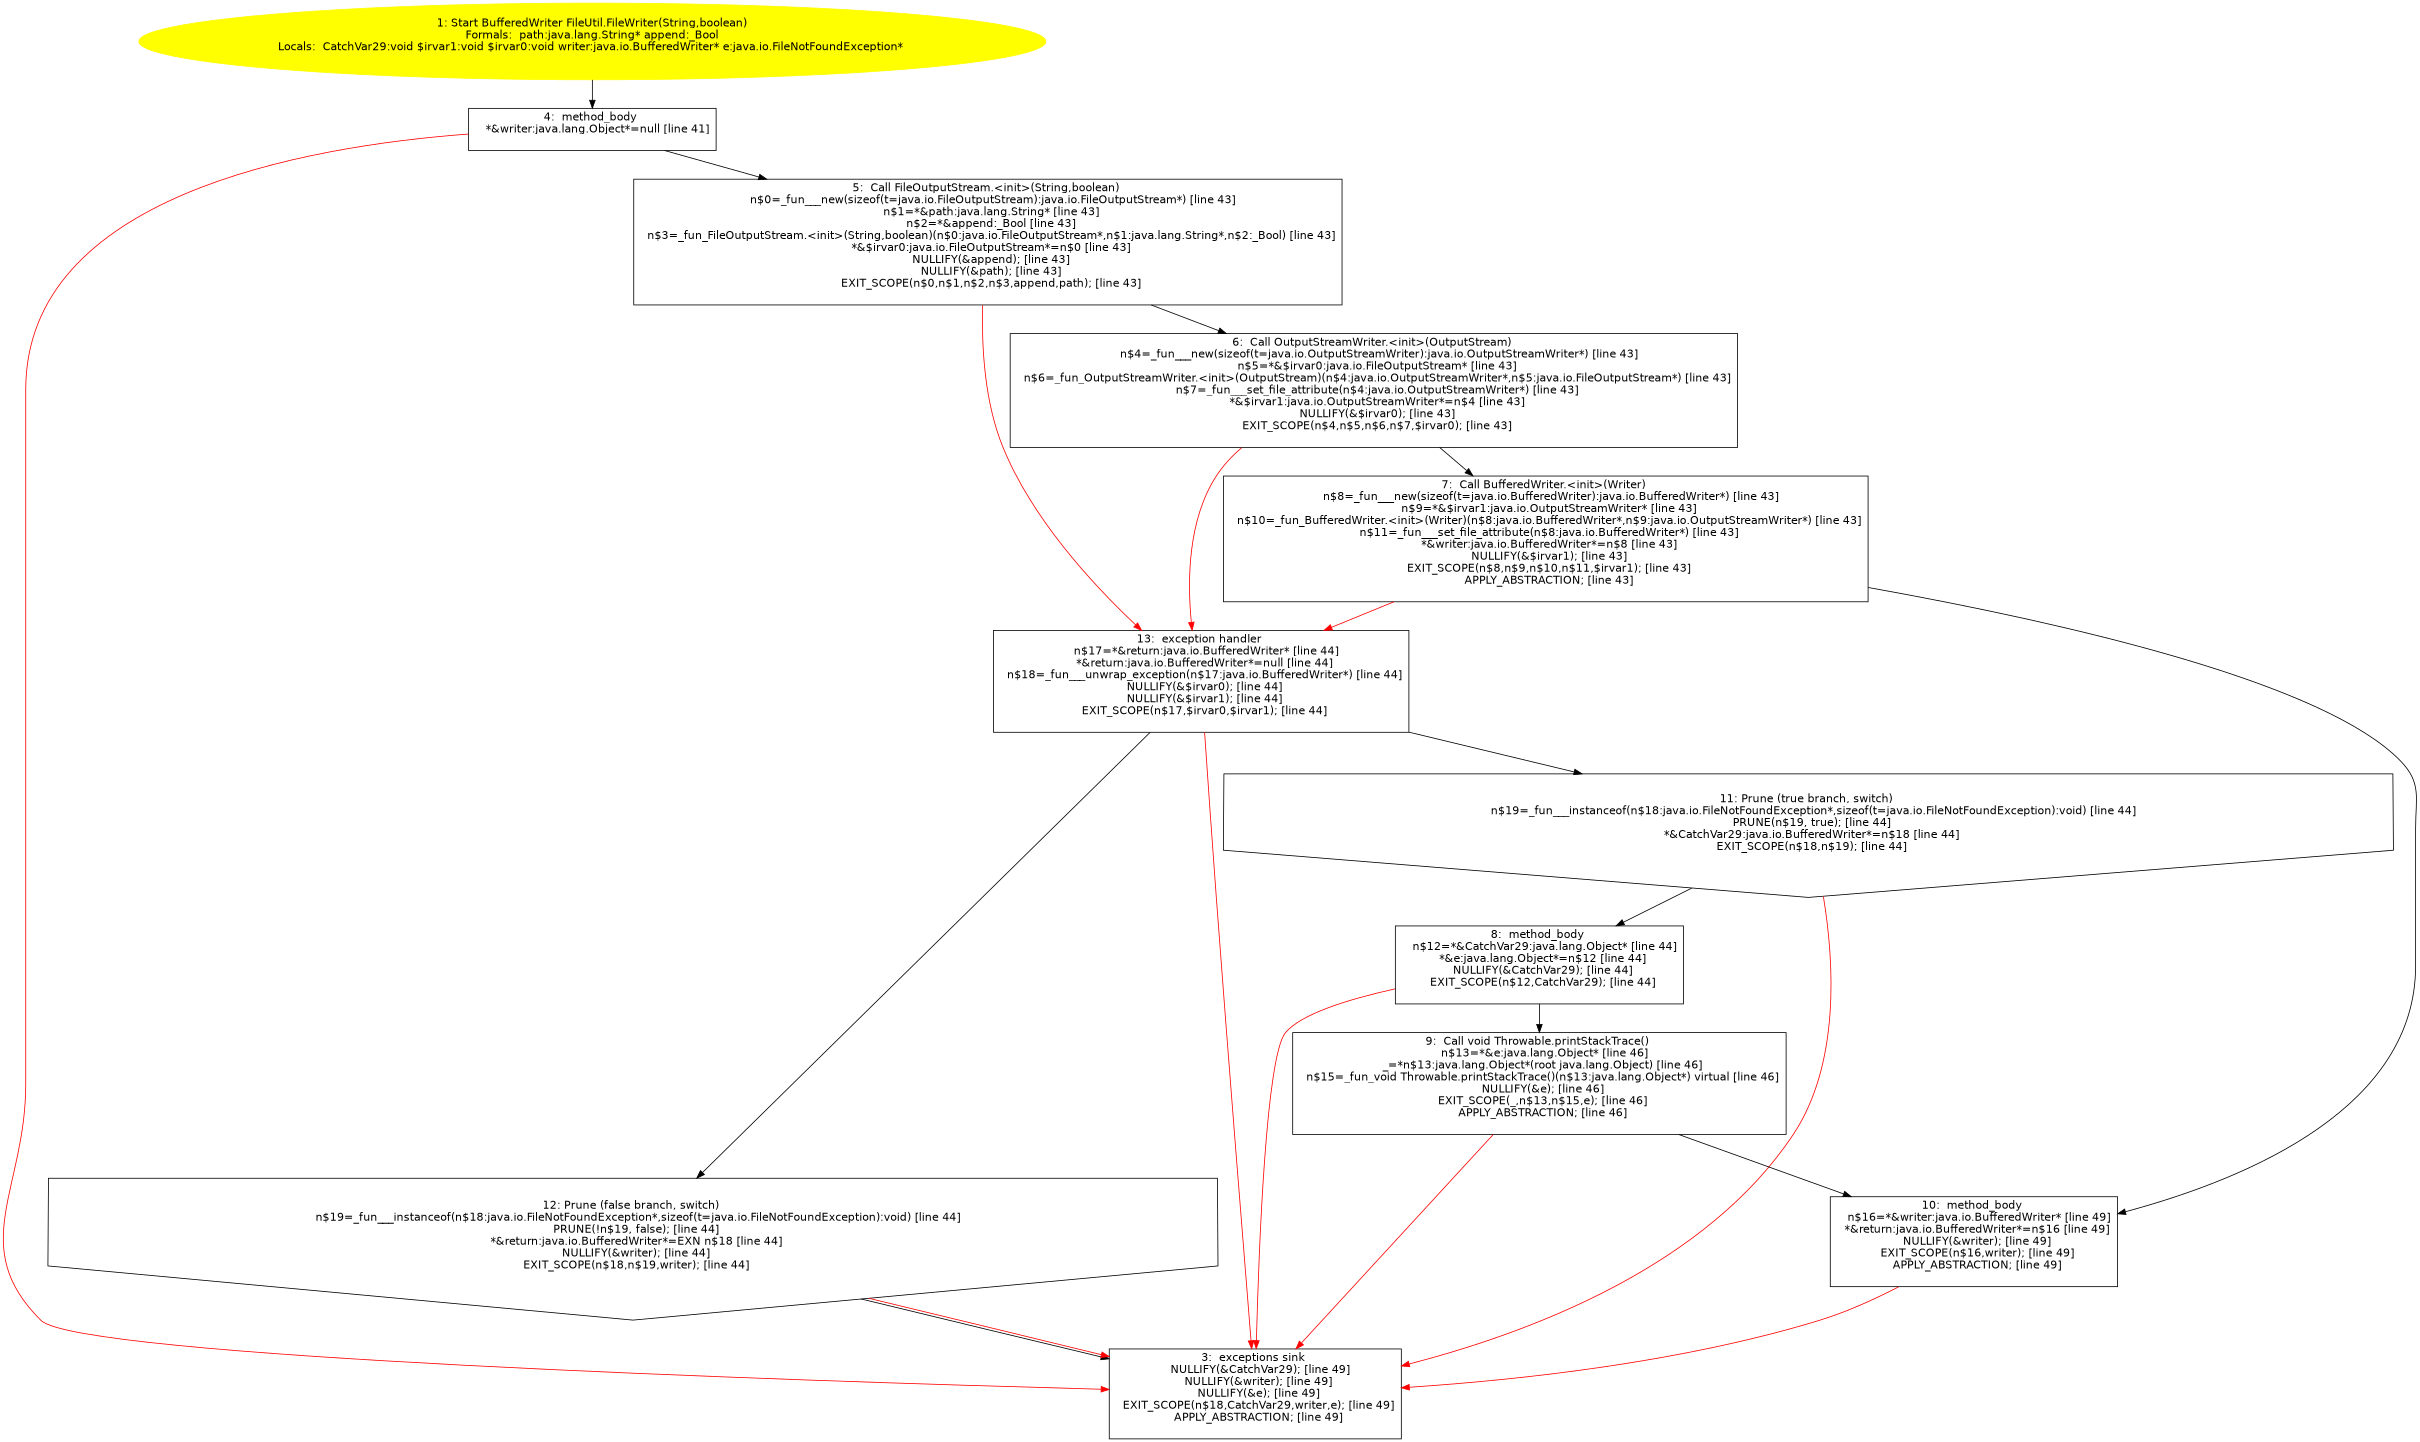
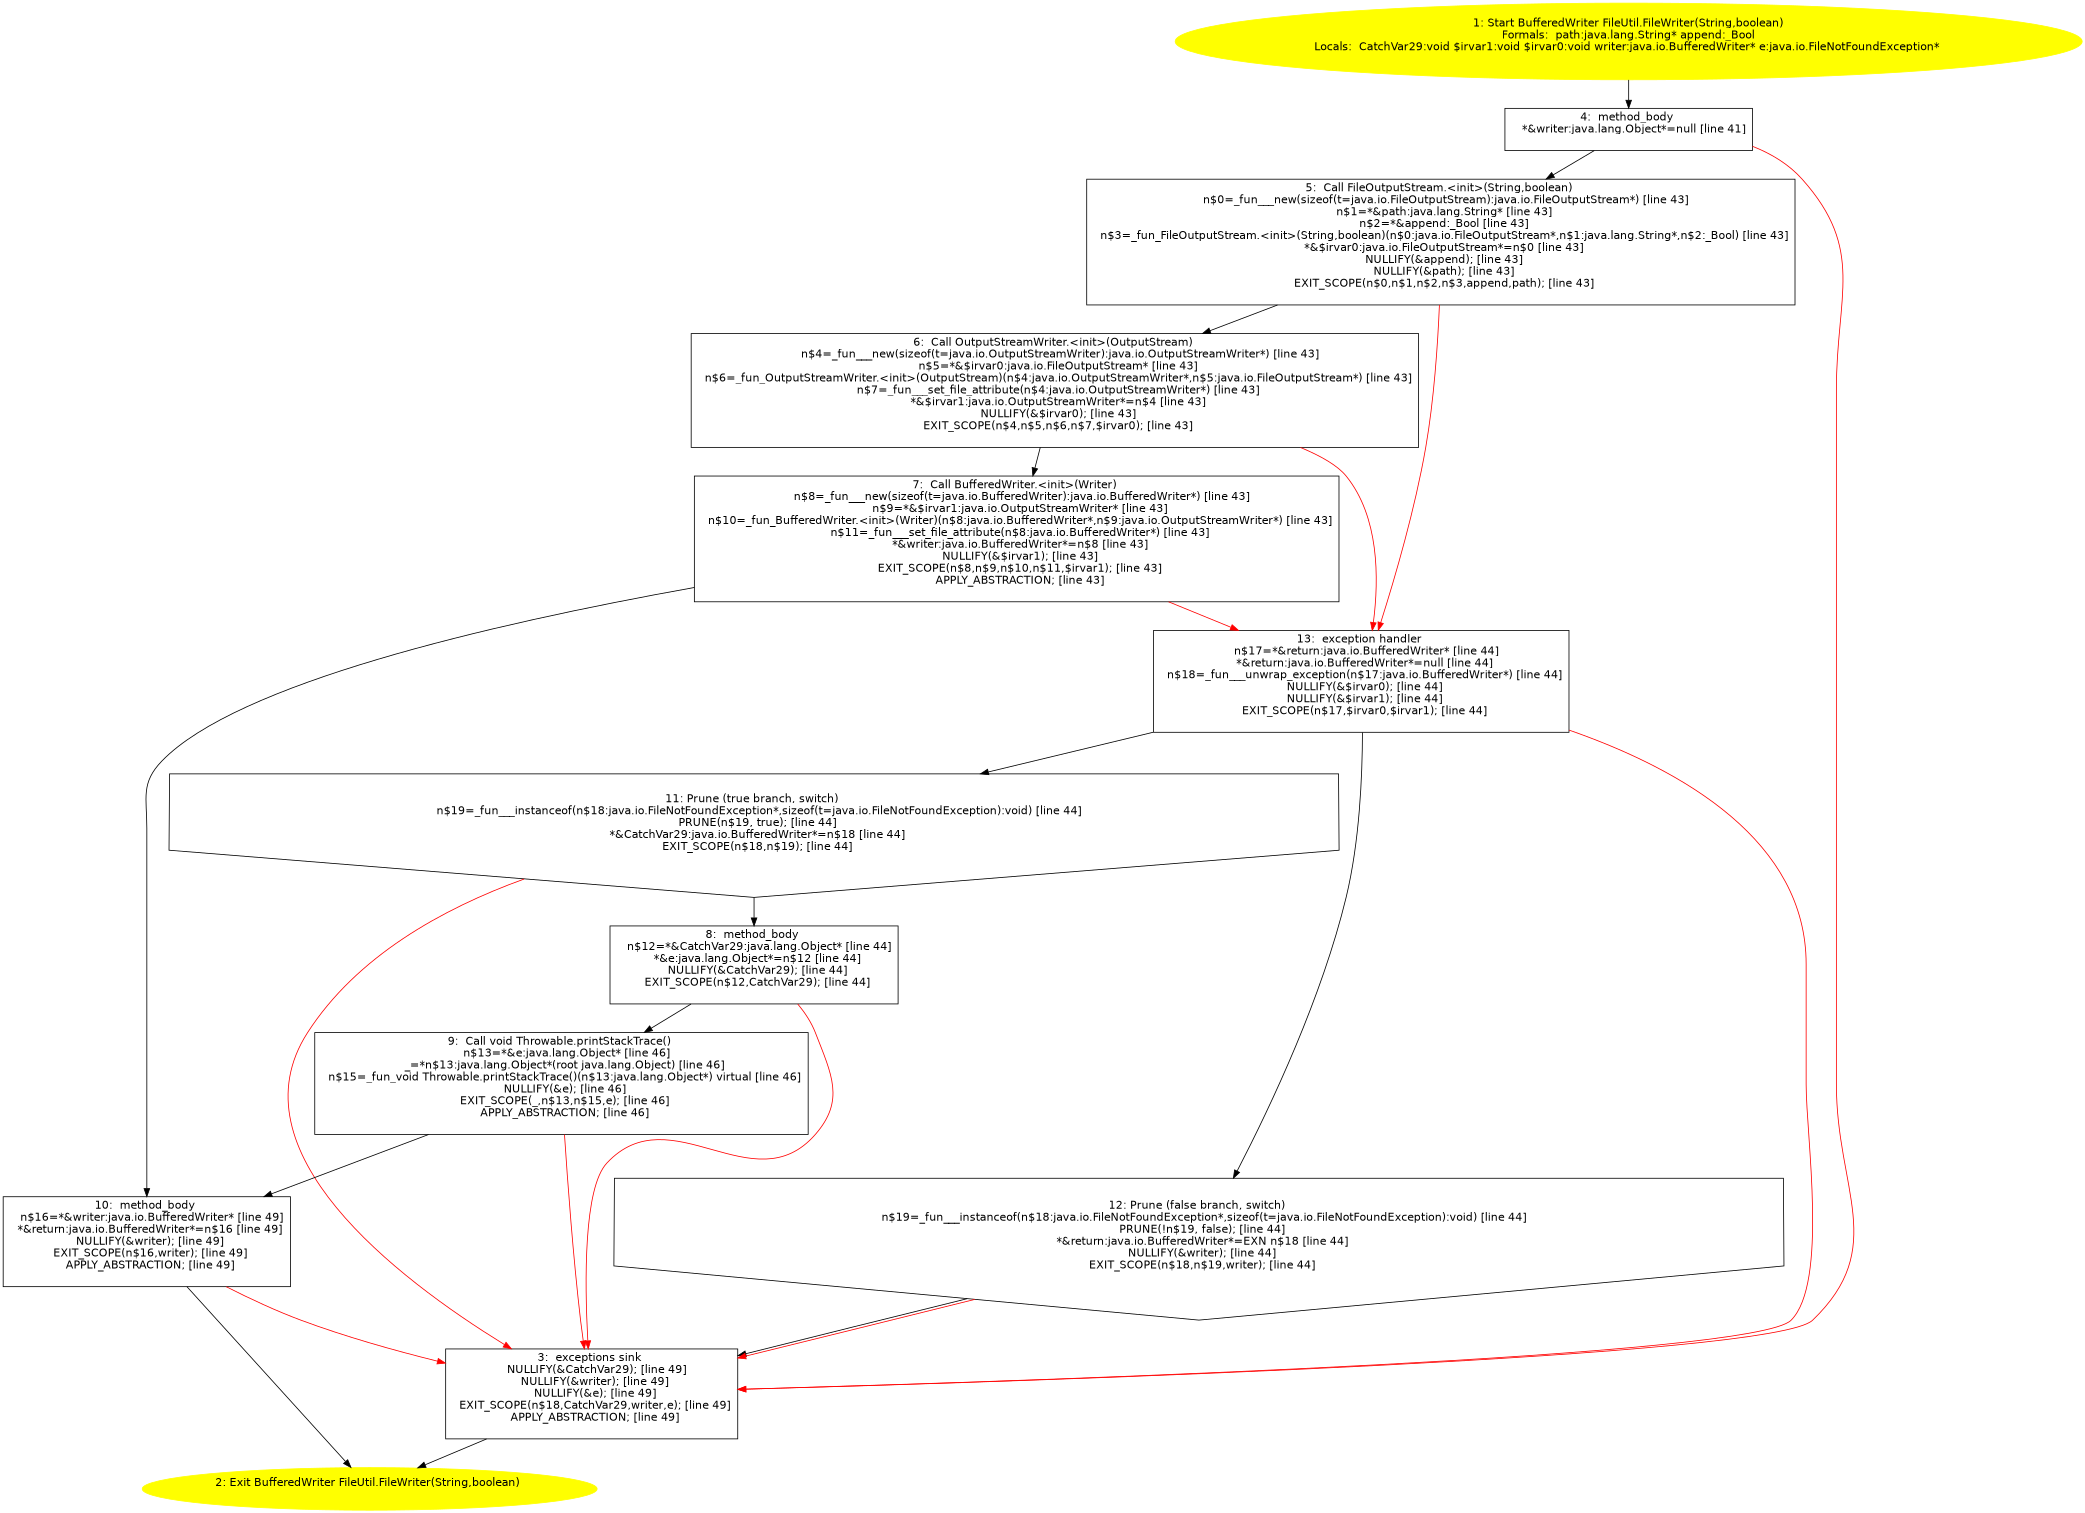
node "2: Exit BufferedWriter FileUtil.FileWriter(String,boolean)": added
